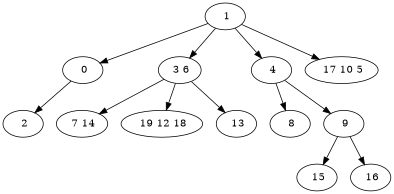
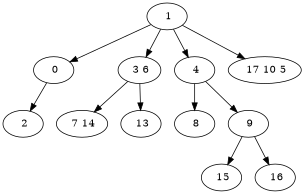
node "19 12 18": removed
